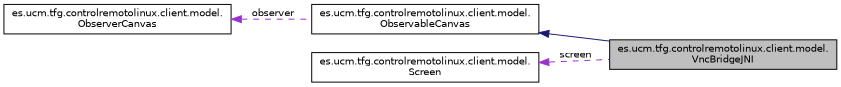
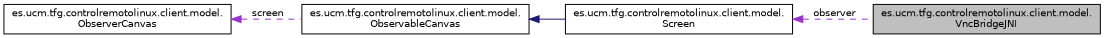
edge "es.ucm.tfg.controlremotolinux.client.model. ObservableCanvas" -> "es.ucm.tfg.controlremotolinux.client.model. ObserverCanvas": label " observer" -> " screen"
edge "es.ucm.tfg.controlremotolinux.client.model. VncBridgeJNI" -> "es.ucm.tfg.controlremotolinux.client.model. ObservableCanvas": now "es.ucm.tfg.controlremotolinux.client.model. Screen" -> "es.ucm.tfg.controlremotolinux.client.model. ObservableCanvas"
edge "es.ucm.tfg.controlremotolinux.client.model. VncBridgeJNI" -> "es.ucm.tfg.controlremotolinux.client.model. Screen": label " screen" -> " observer"
